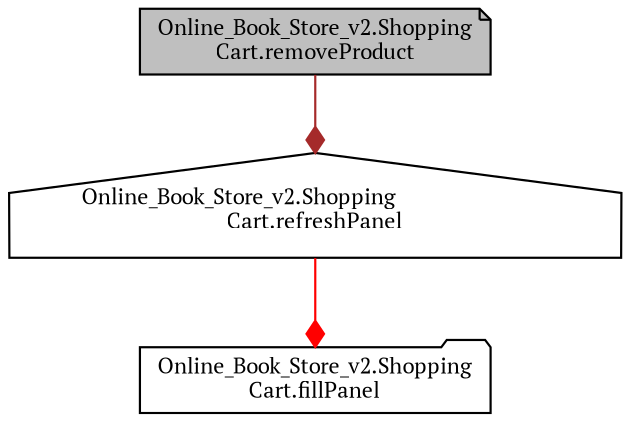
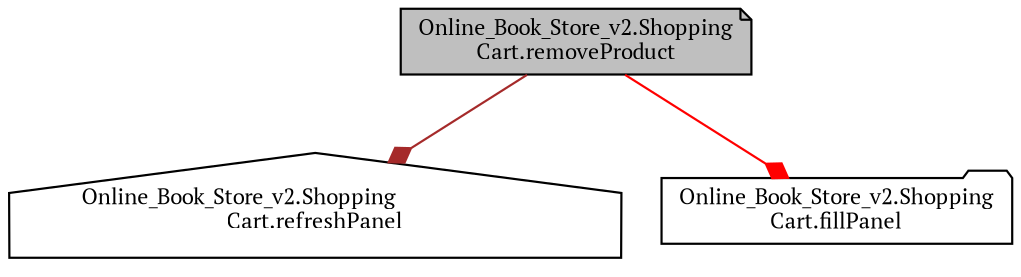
edge "Online_Book_Store_v2.Shopping Cart.refreshPanel" -> "Online_Book_Store_v2.Shopping Cart.fillPanel": now "Online_Book_Store_v2.Shopping Cart.removeProduct" -> "Online_Book_Store_v2.Shopping Cart.fillPanel"
